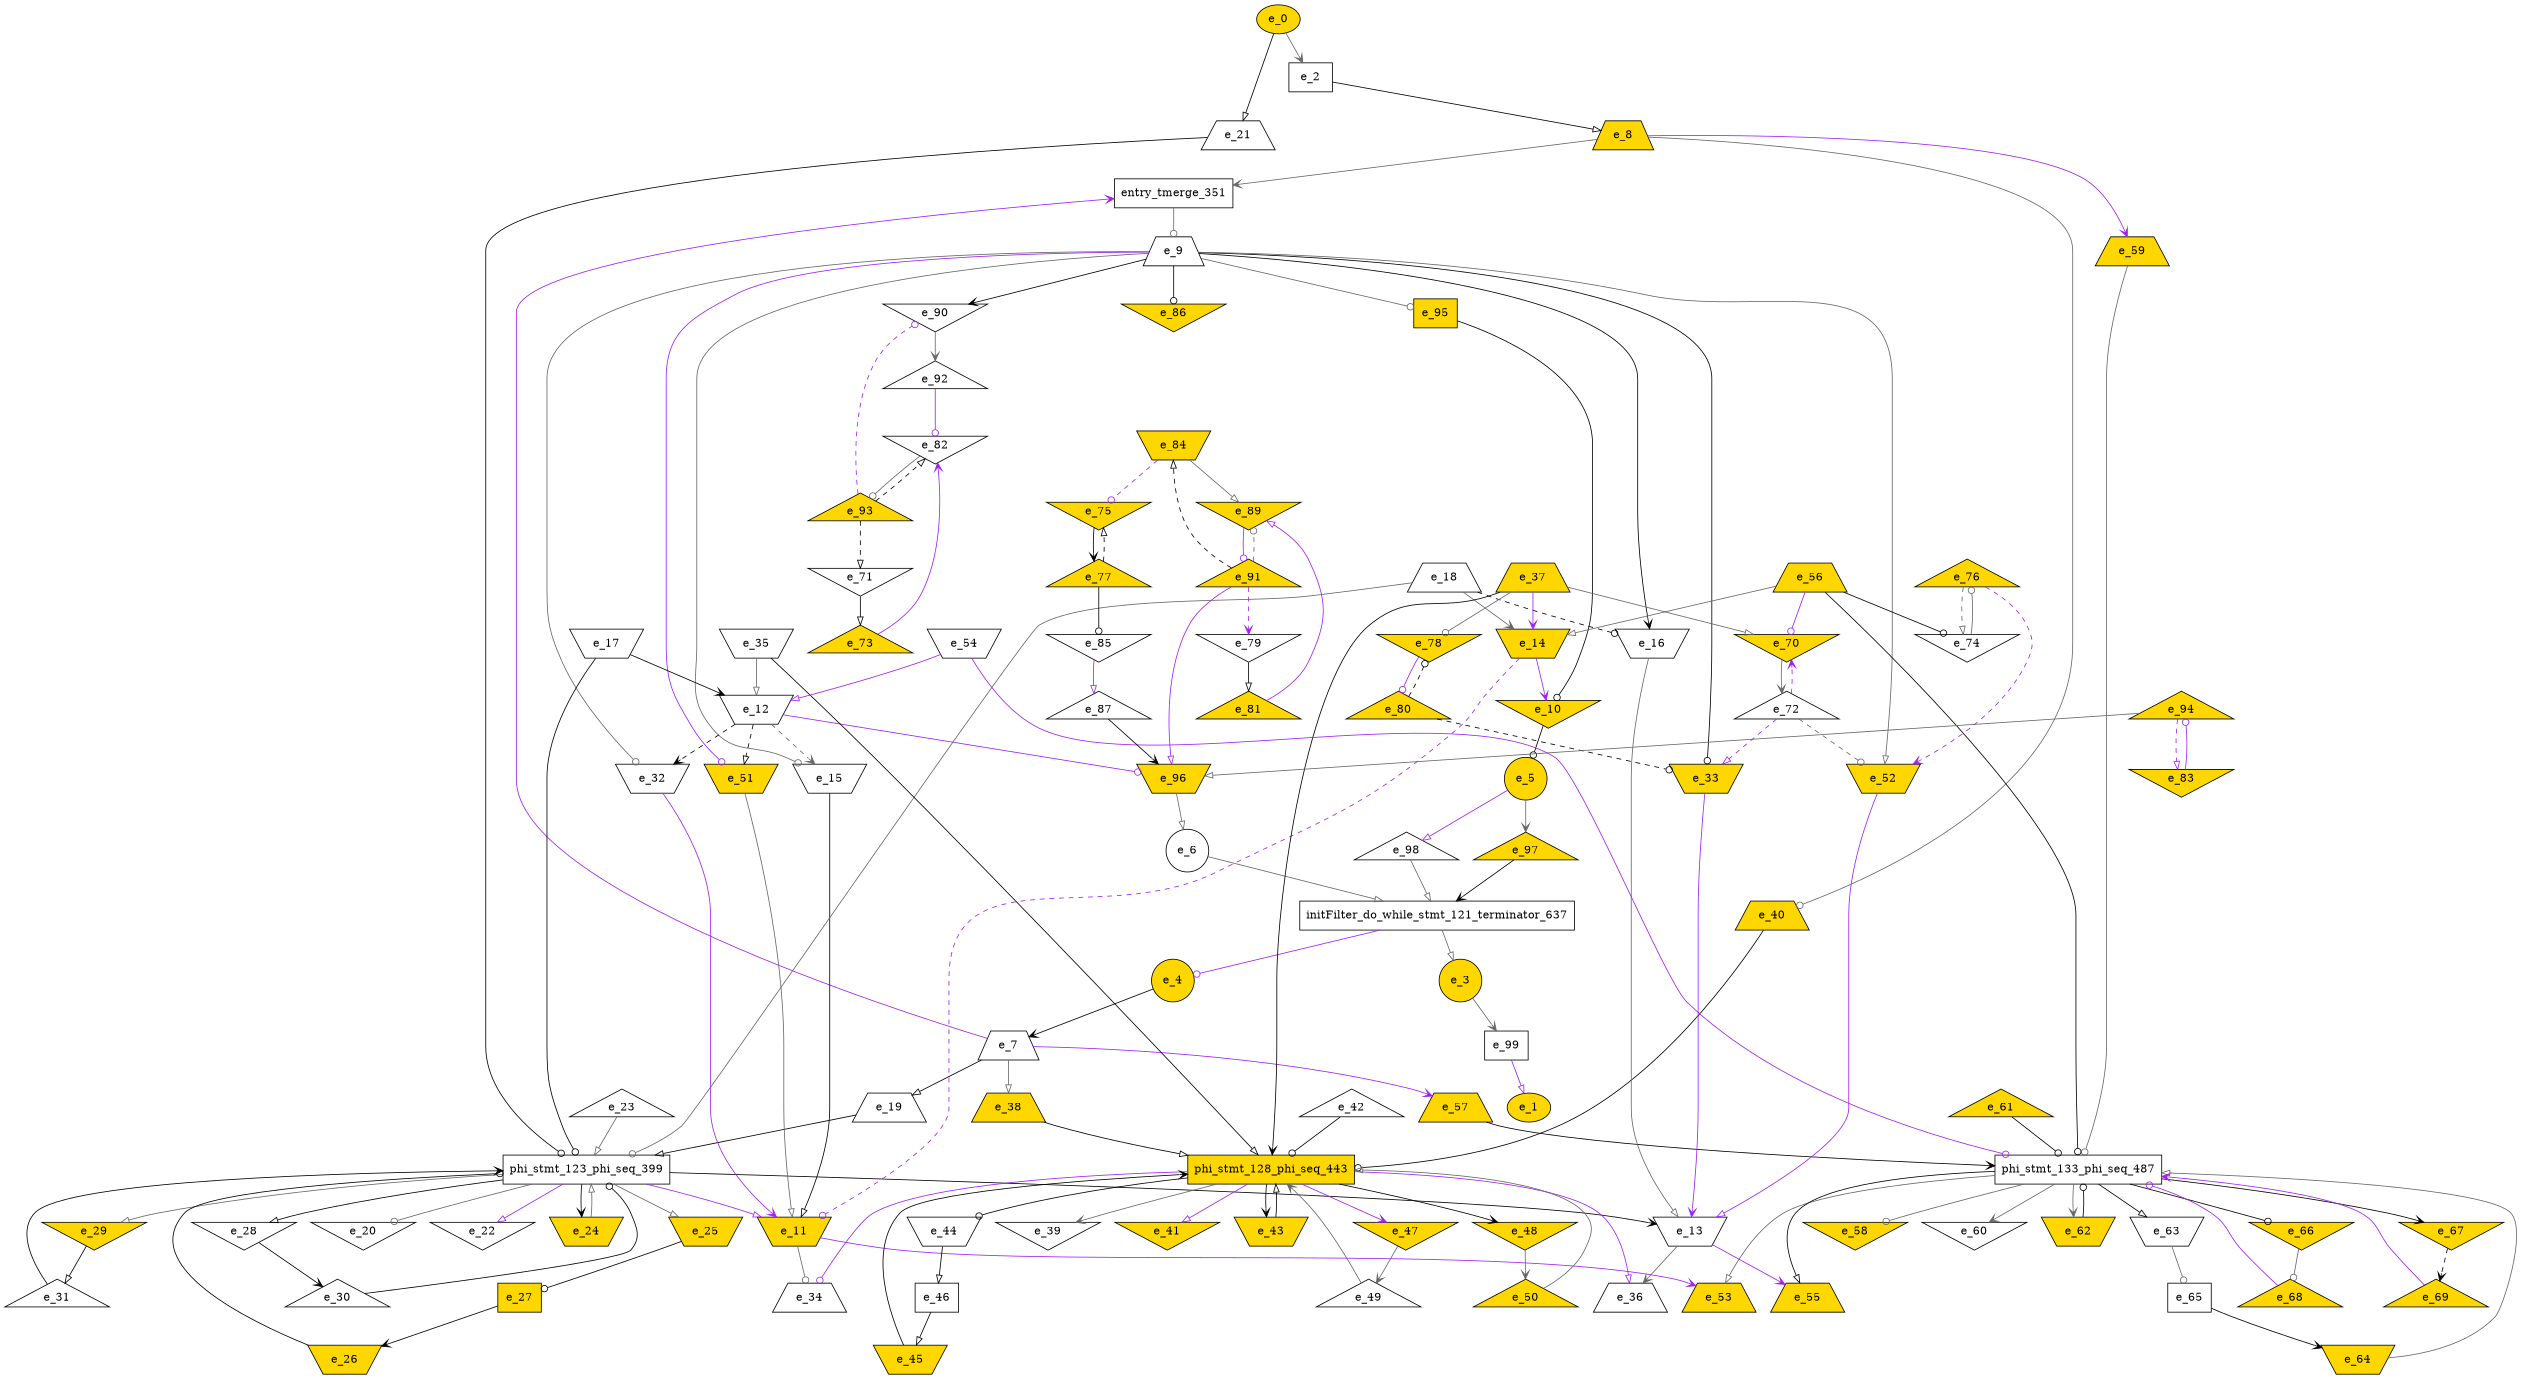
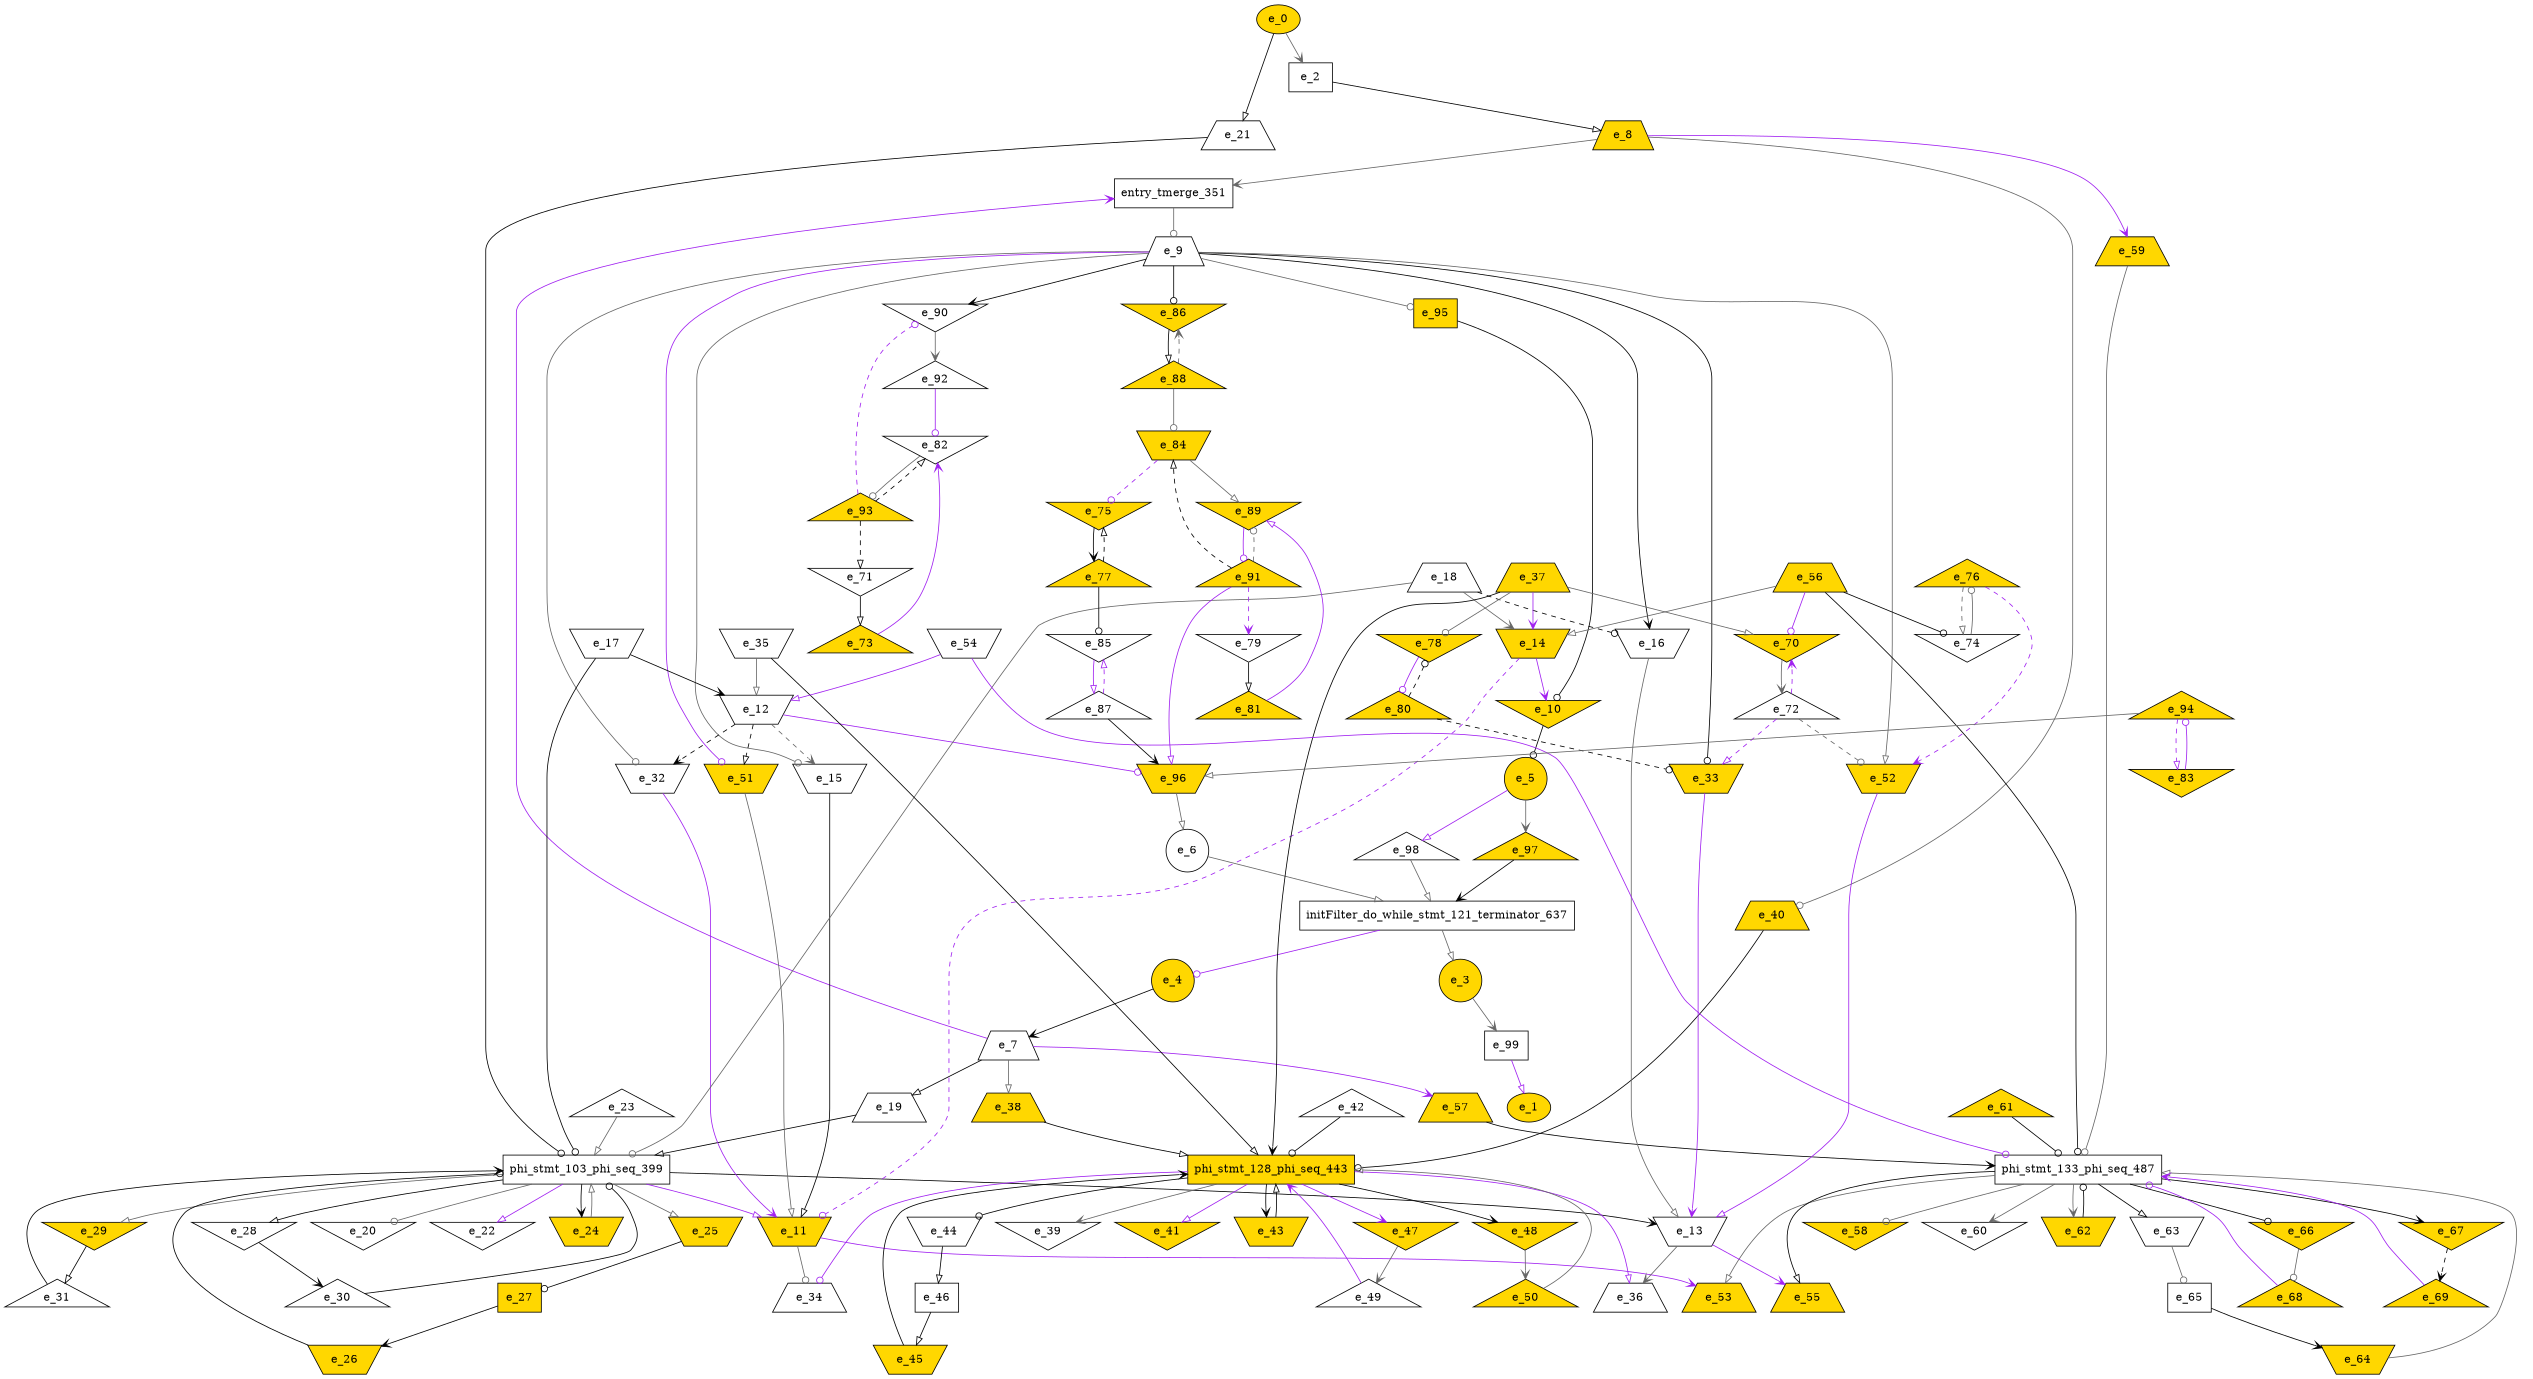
node "e_88": added
edge "e_87" -> "e_85": added
node "phi_stmt_123_phi_seq_399": label "phi_stmt_123_phi_seq_399" -> "phi_stmt_103_phi_seq_399"
edge "e_49" -> "phi_stmt_128_phi_seq_443": color gray40 -> purple
